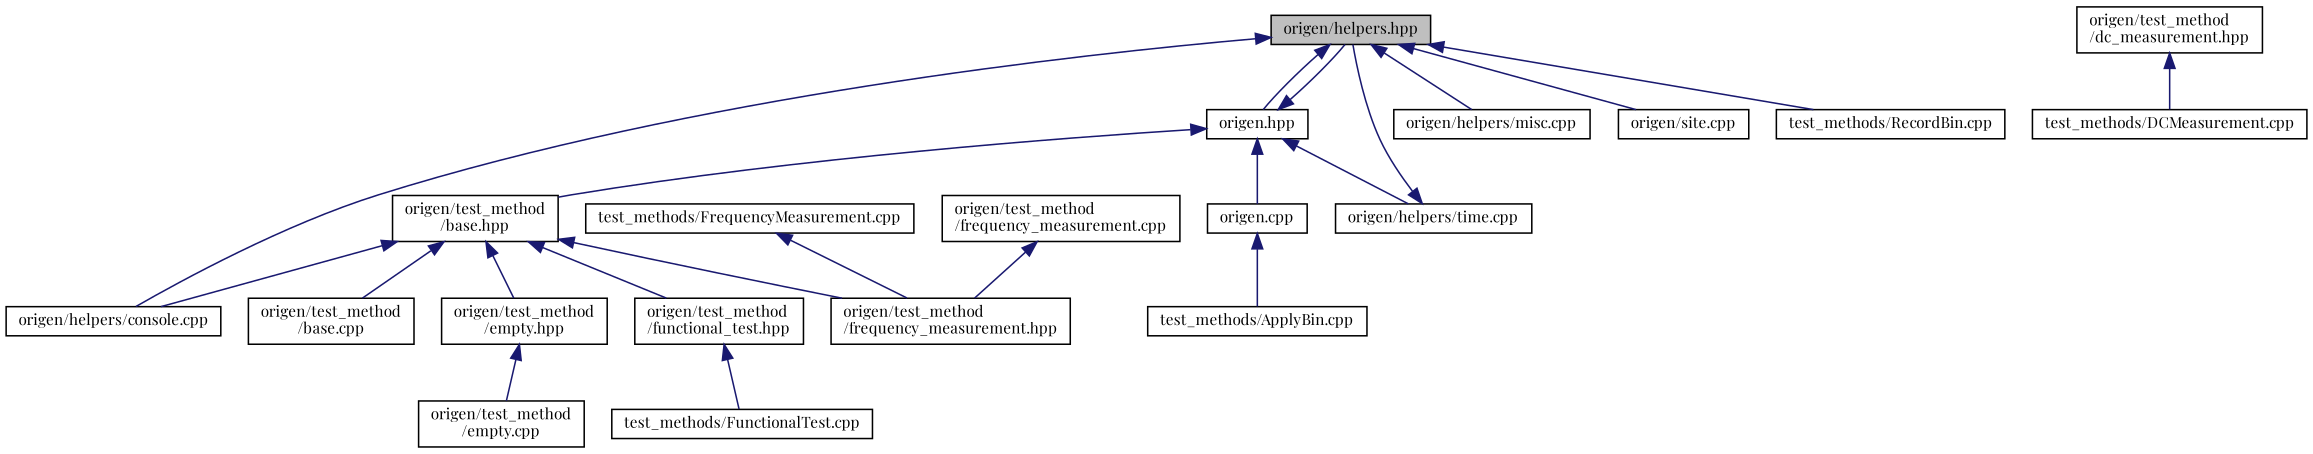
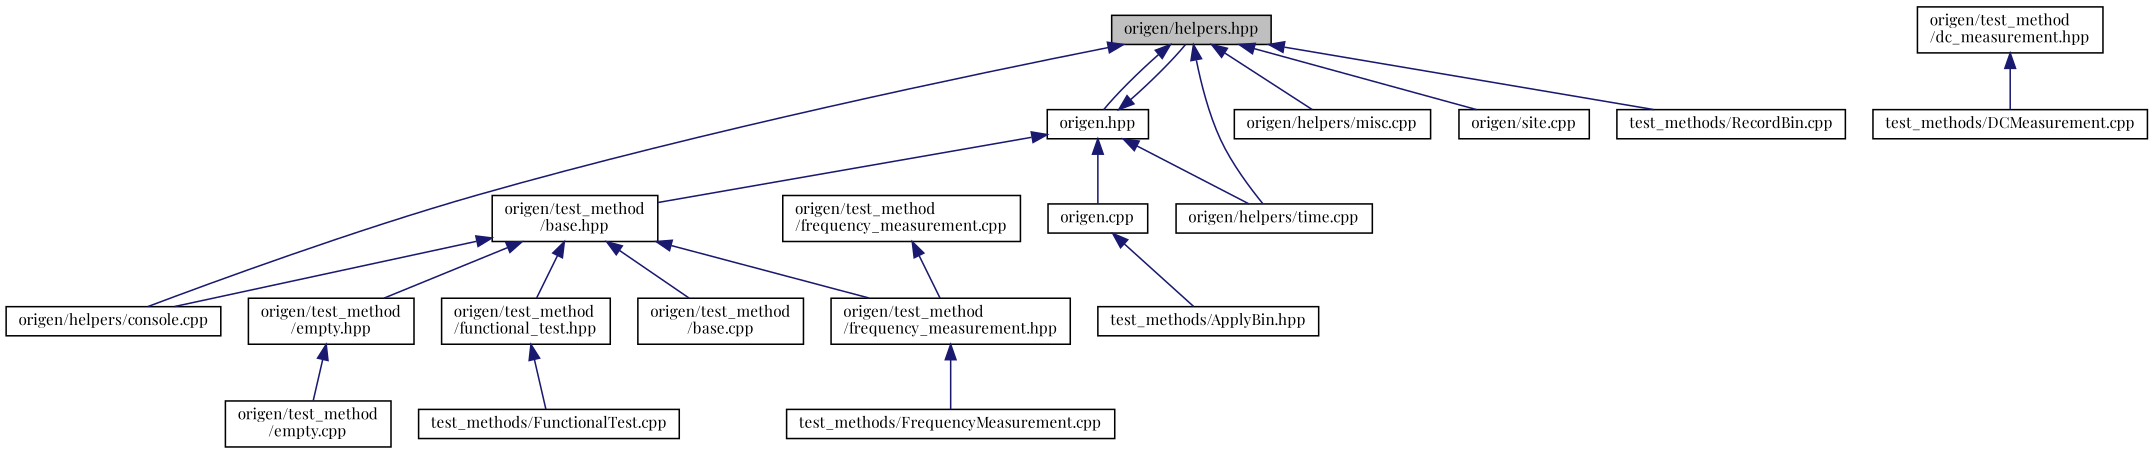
edge "origen/helpers.hpp" -> "origen/helpers/time.cpp": reversed
edge "origen/test_method /frequency_measurement.hpp" -> "test_methods/FrequencyMeasurement.cpp": reversed
node "test_methods/ApplyBin.cpp": label "test_methods/ApplyBin.cpp" -> "test_methods/ApplyBin.hpp"
